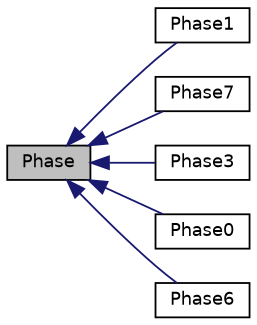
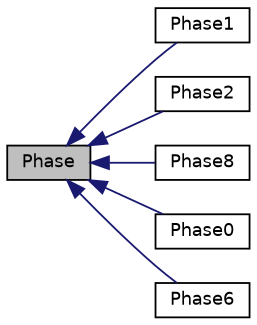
node "Phase7": label "Phase7" -> "Phase2"
node "Phase3": label "Phase3" -> "Phase8"
